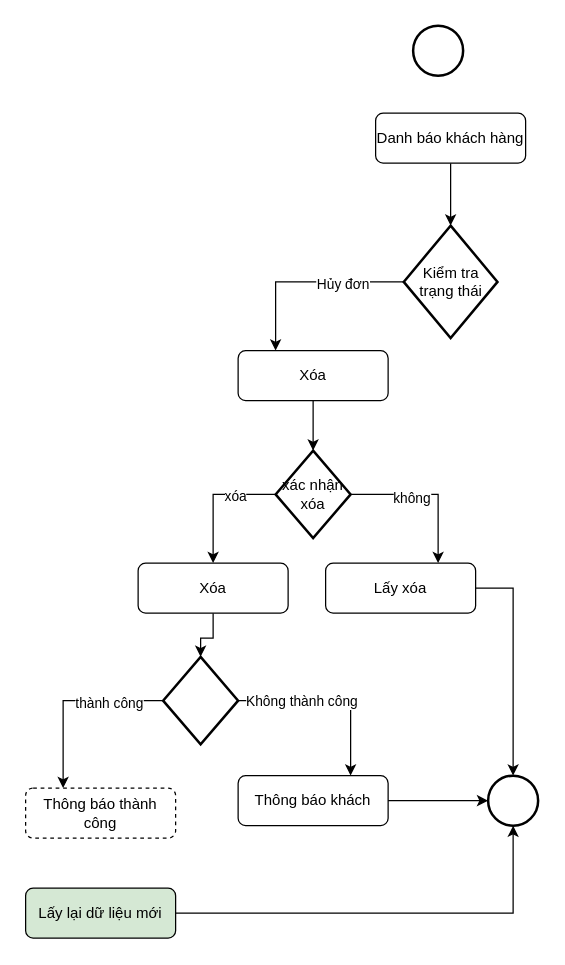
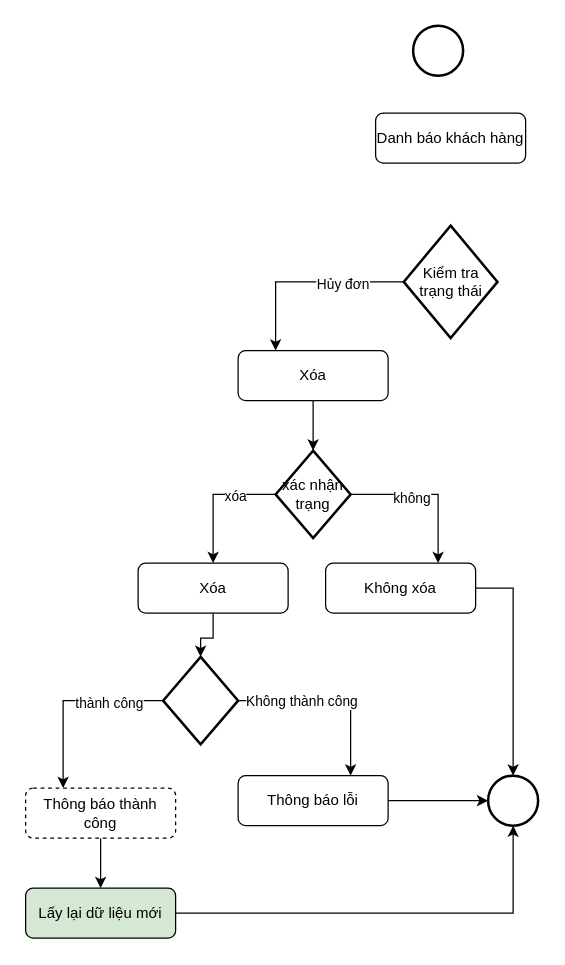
edge "Danh báo khách hàng" -> "Kiểm tra trạng thái": removed
node "xác nhận xóa": label "xác nhận xóa" -> "xác nhận trạng"
node "Lấy xóa": label "Lấy xóa" -> "Không xóa"
node "Thông báo khách": label "Thông báo khách" -> "Thông báo lỗi"
edge "Thông báo thành công" -> "Lấy lại dữ liệu mới": added
